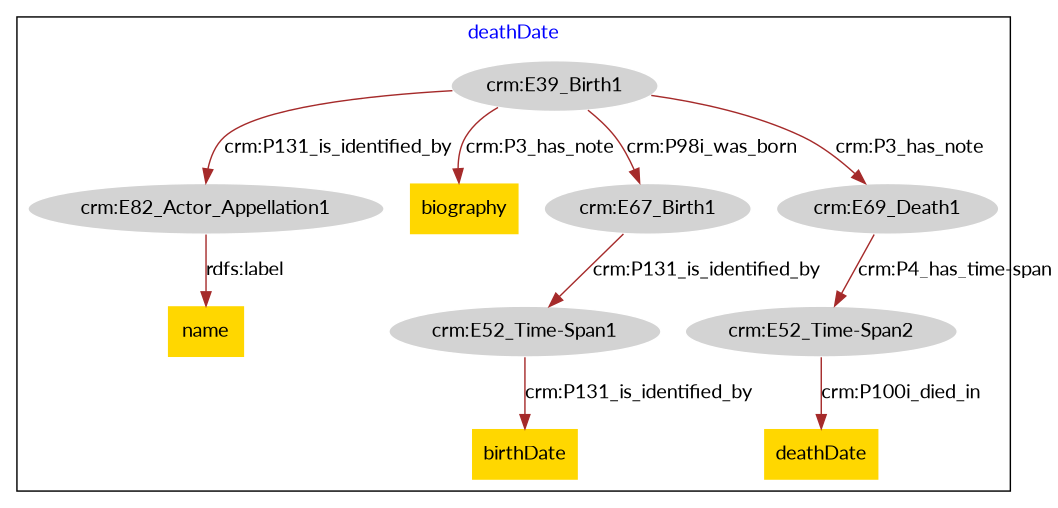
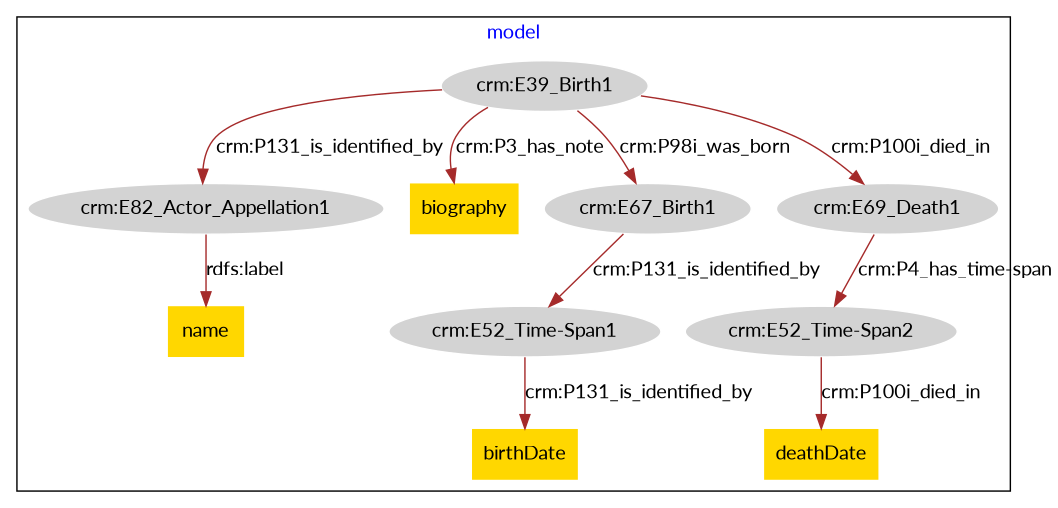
cluster "deathDate": label "deathDate" -> "model"
edge "crm:E39_Birth1" -> "crm:E69_Death1": label "crm:P3_has_note" -> "crm:P100i_died_in"
